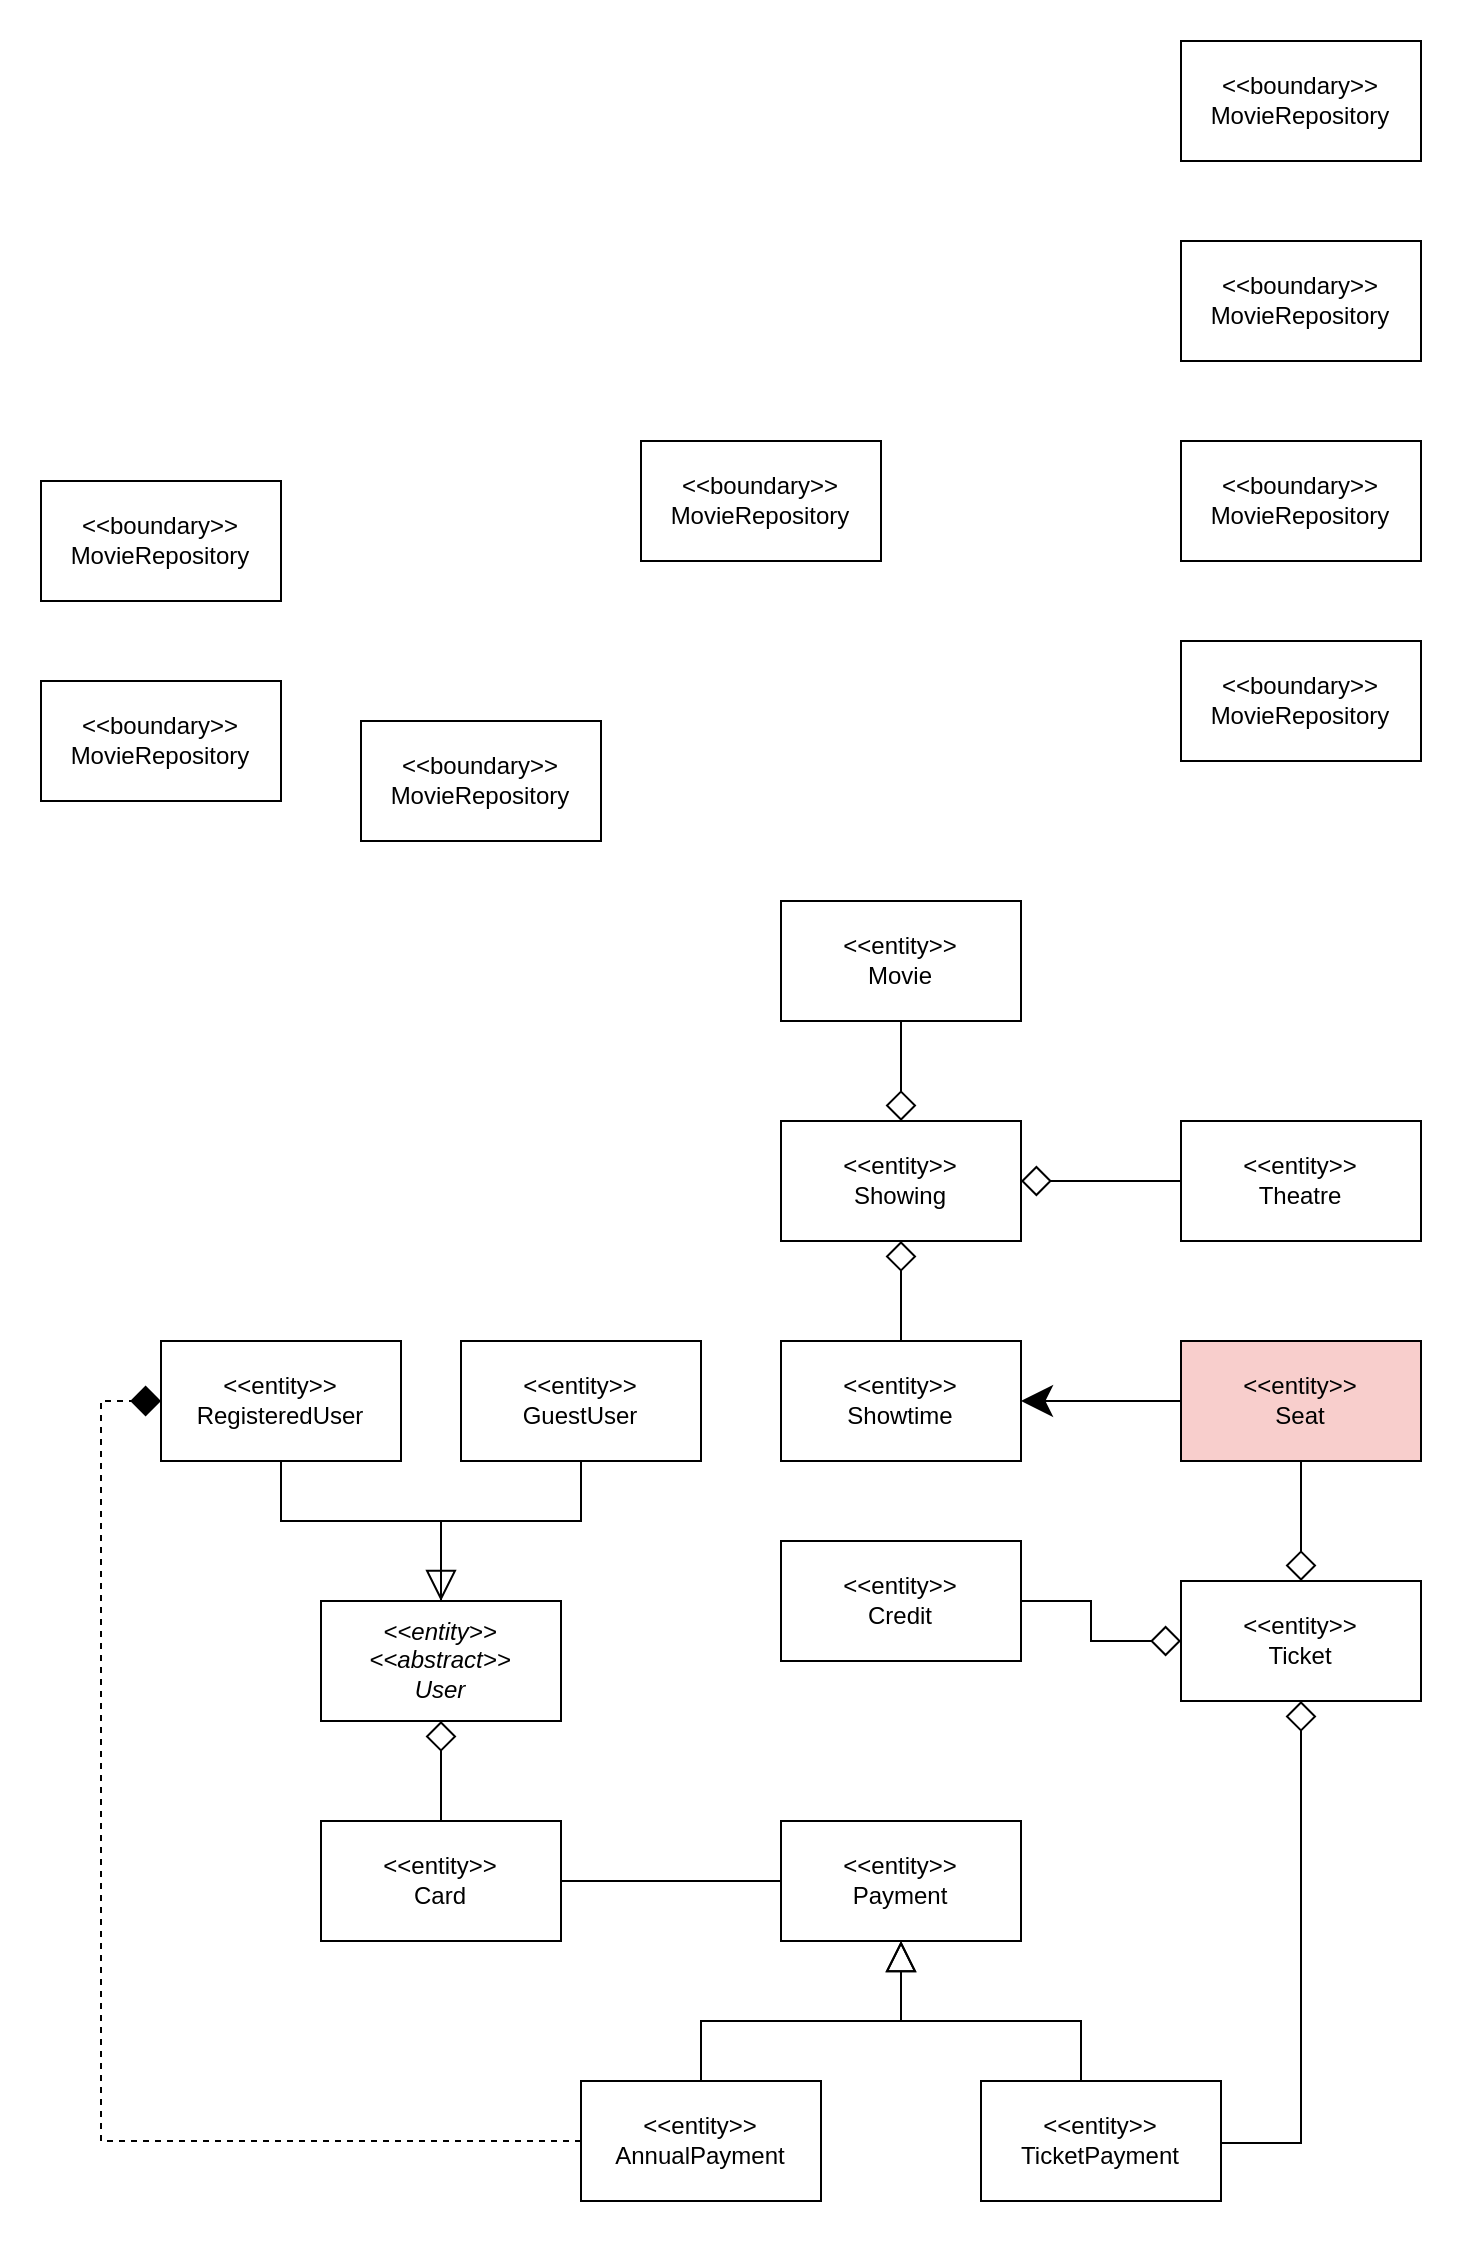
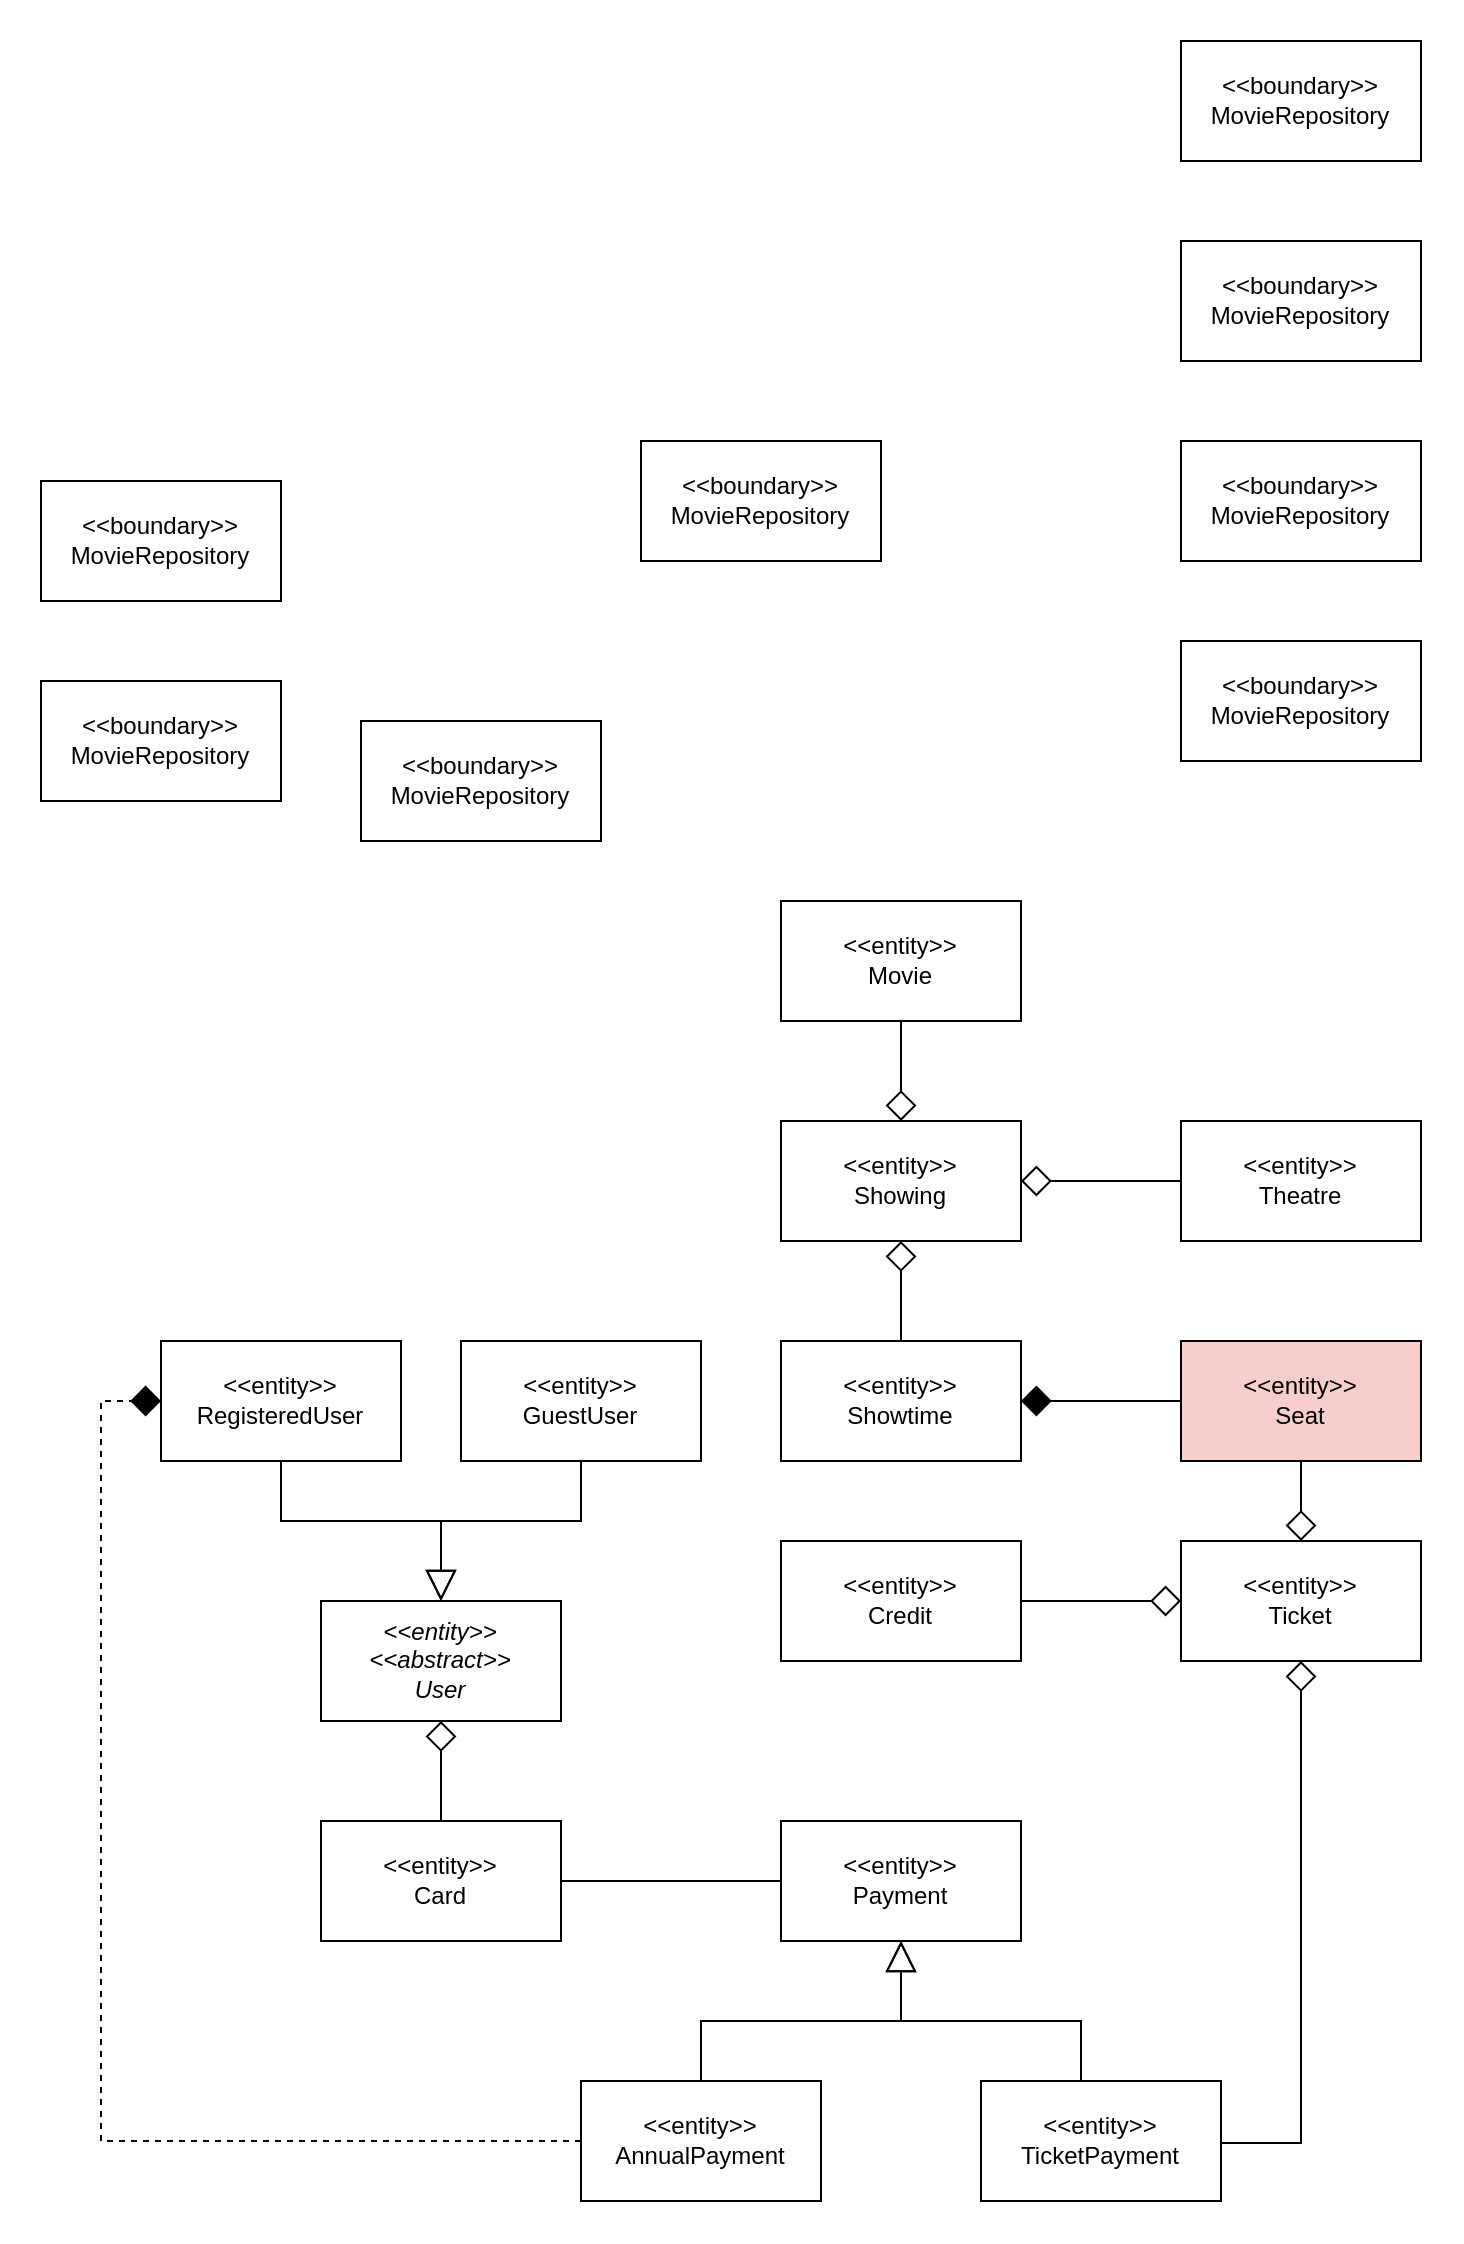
edge "<<entity>> Seat" -> "<<entity>> Showtime": arrowhead classic -> diamond
edge "<<entity>> GuestUser" -- "<<entity>> <<abstract>> User": arrowhead none -> block
node "<<entity>> Ticket": moved (1301, 1641) -> (1301, 1601)
